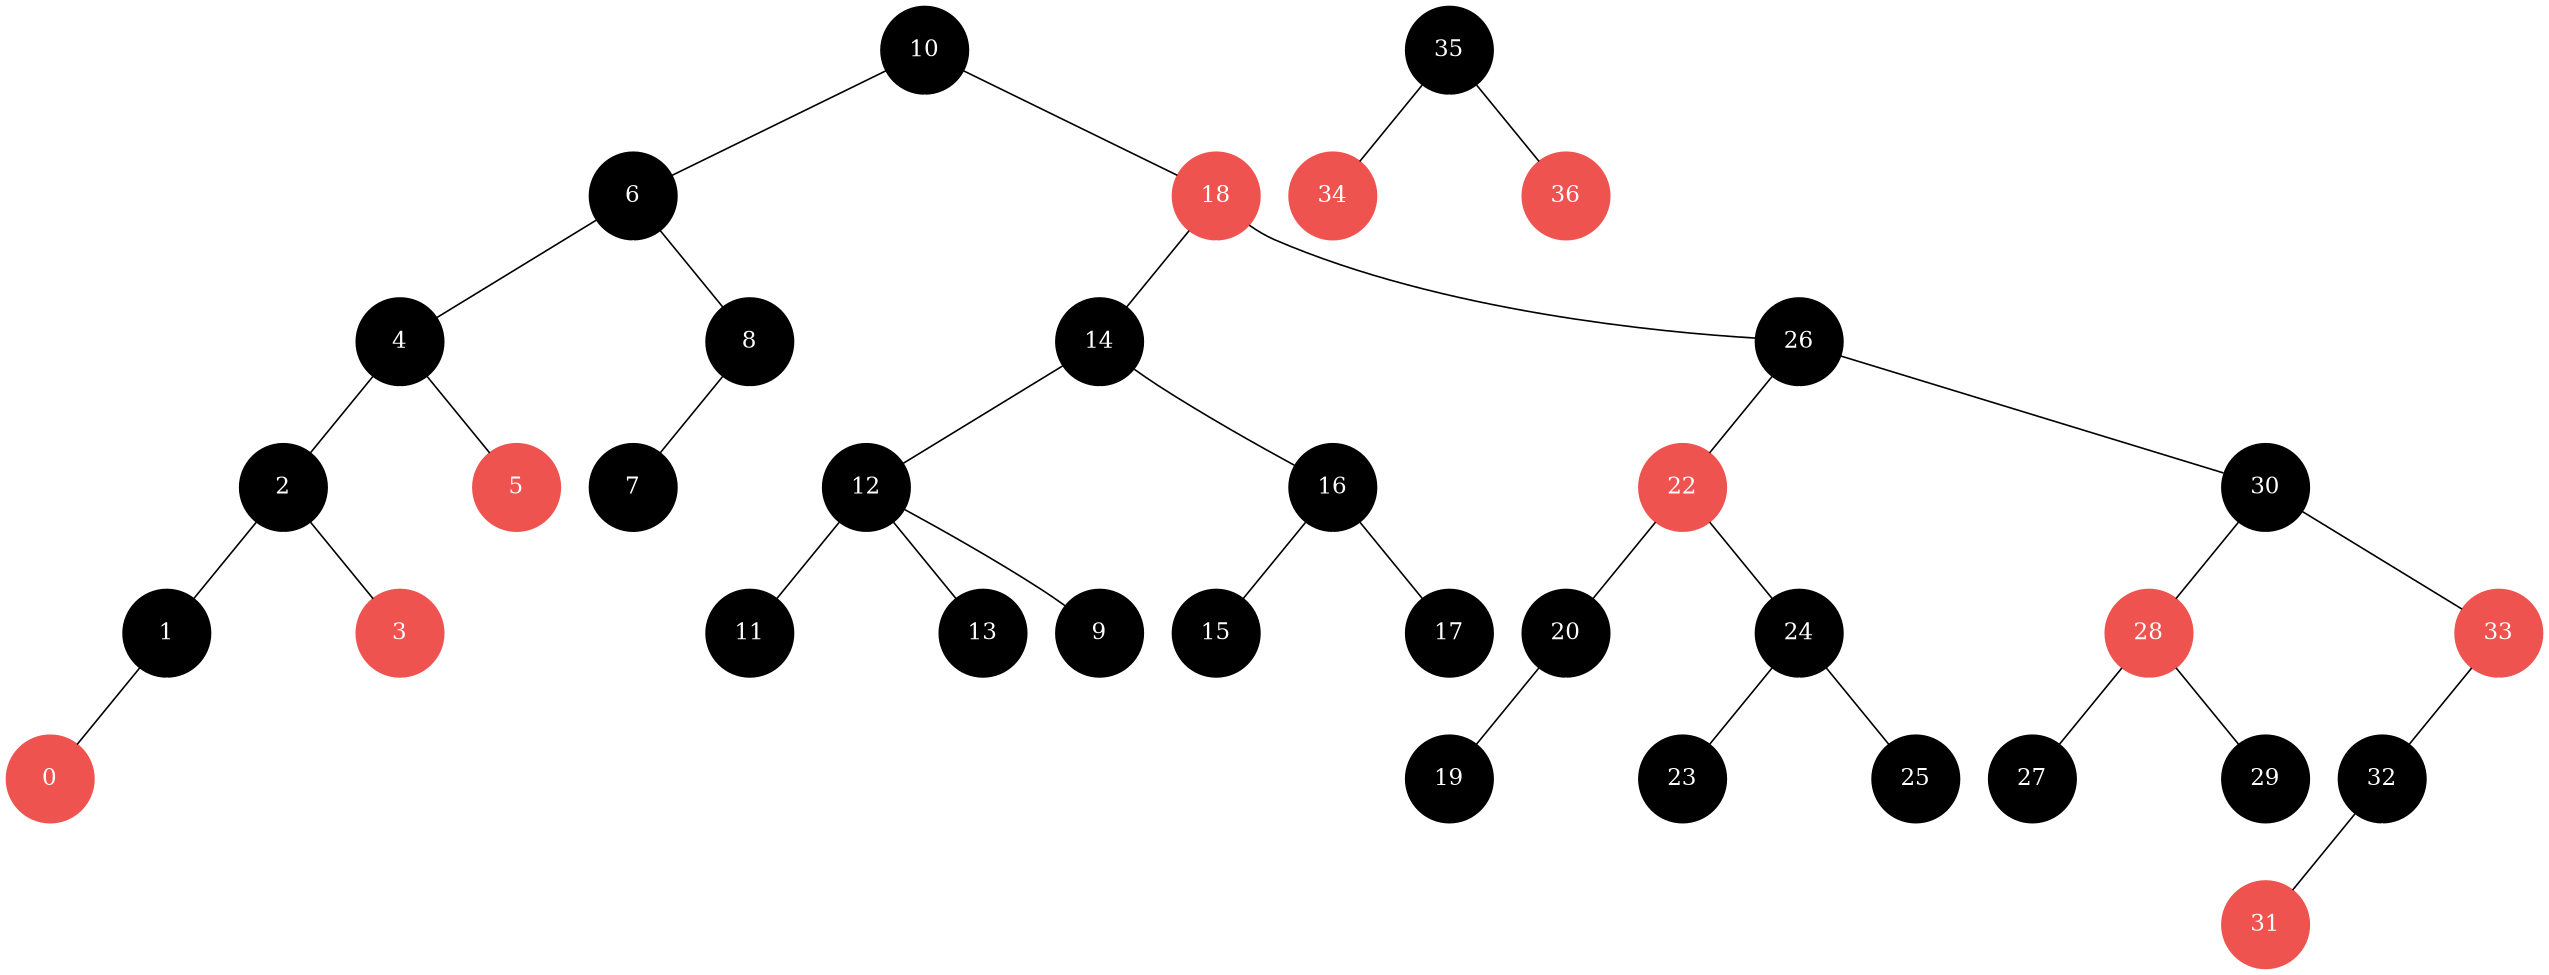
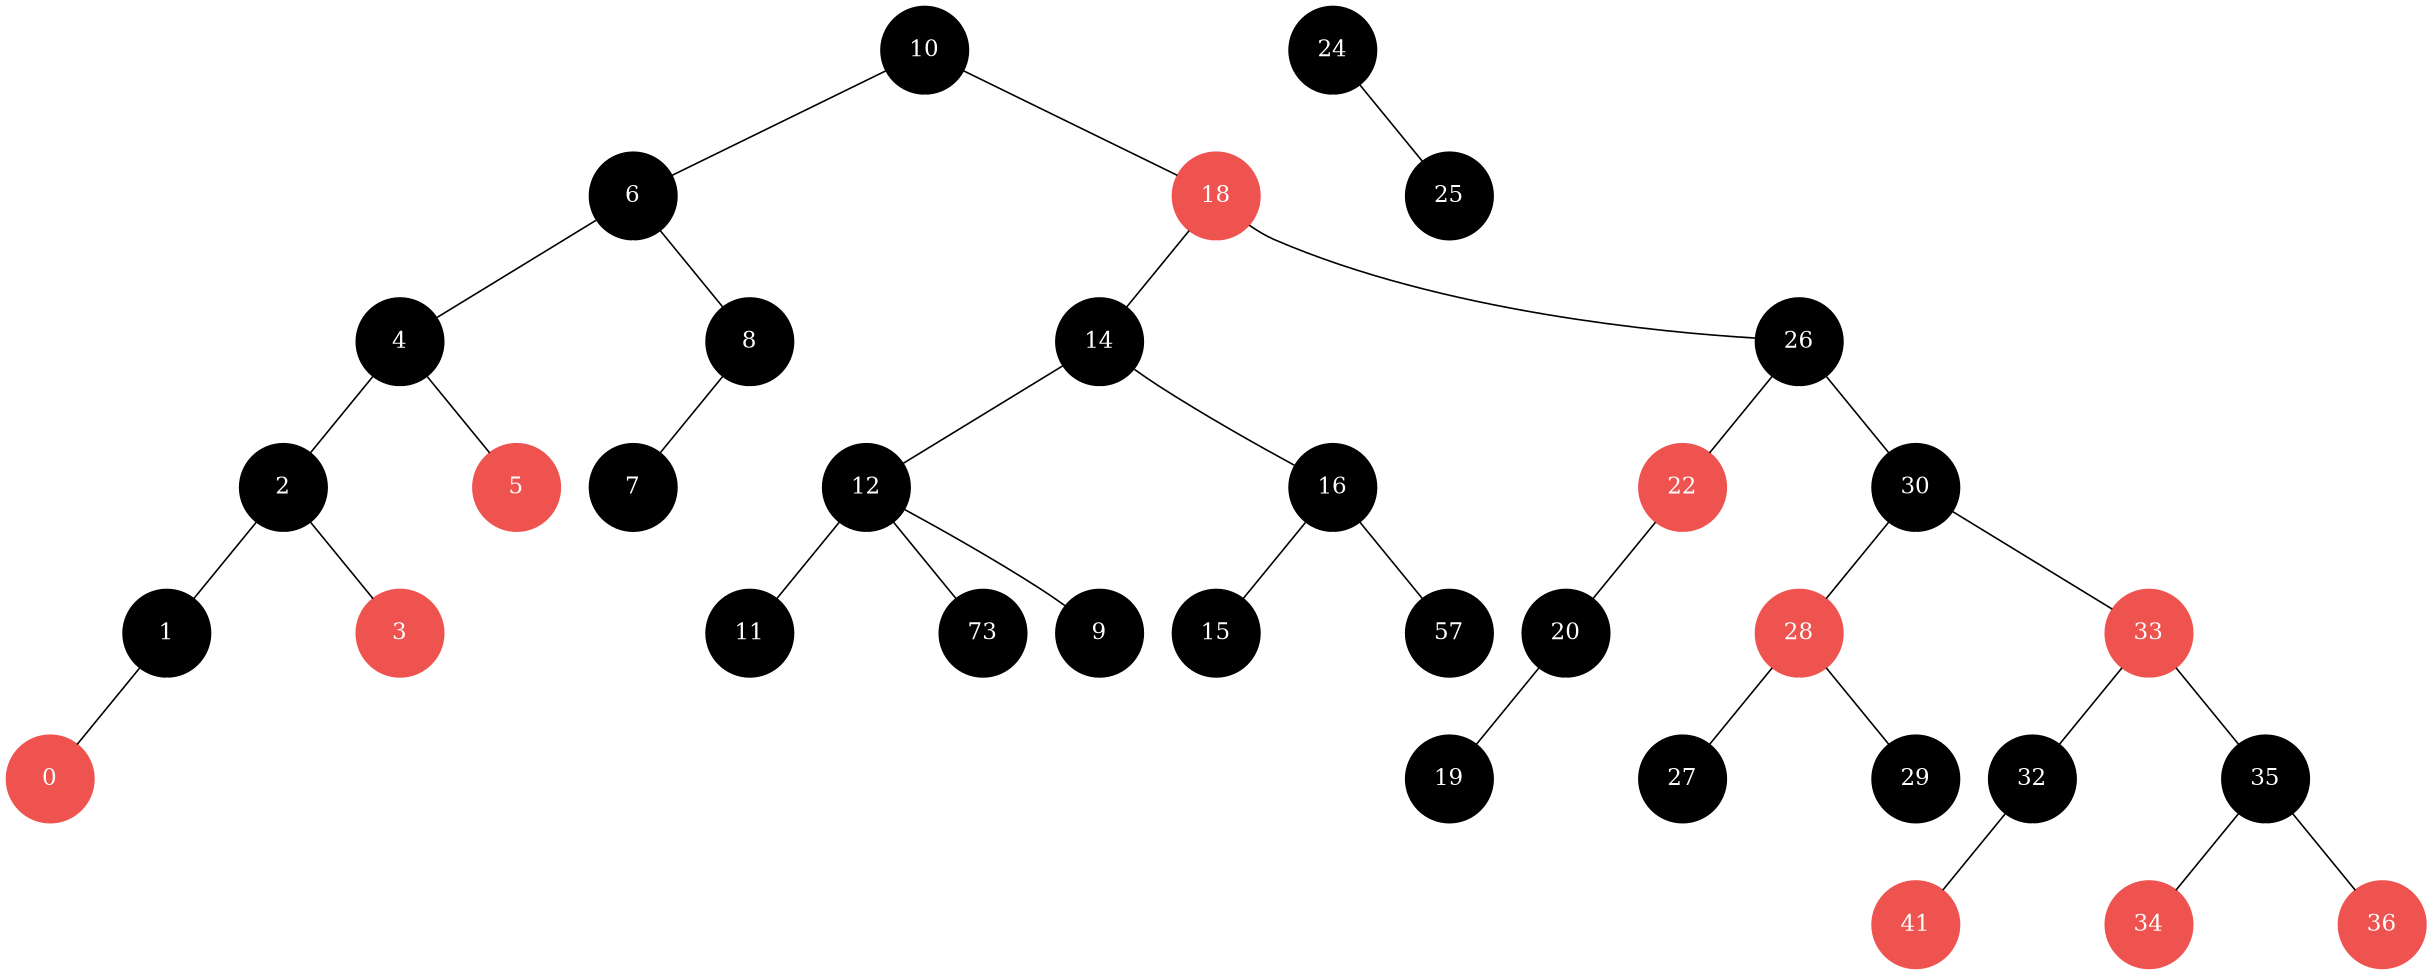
edge "22" -- "24": removed
node "13": label "13" -> "73"
node "17": label "17" -> "57"
edge "33" -- "35": added
node "23": removed
node "31": label "31" -> "41"
